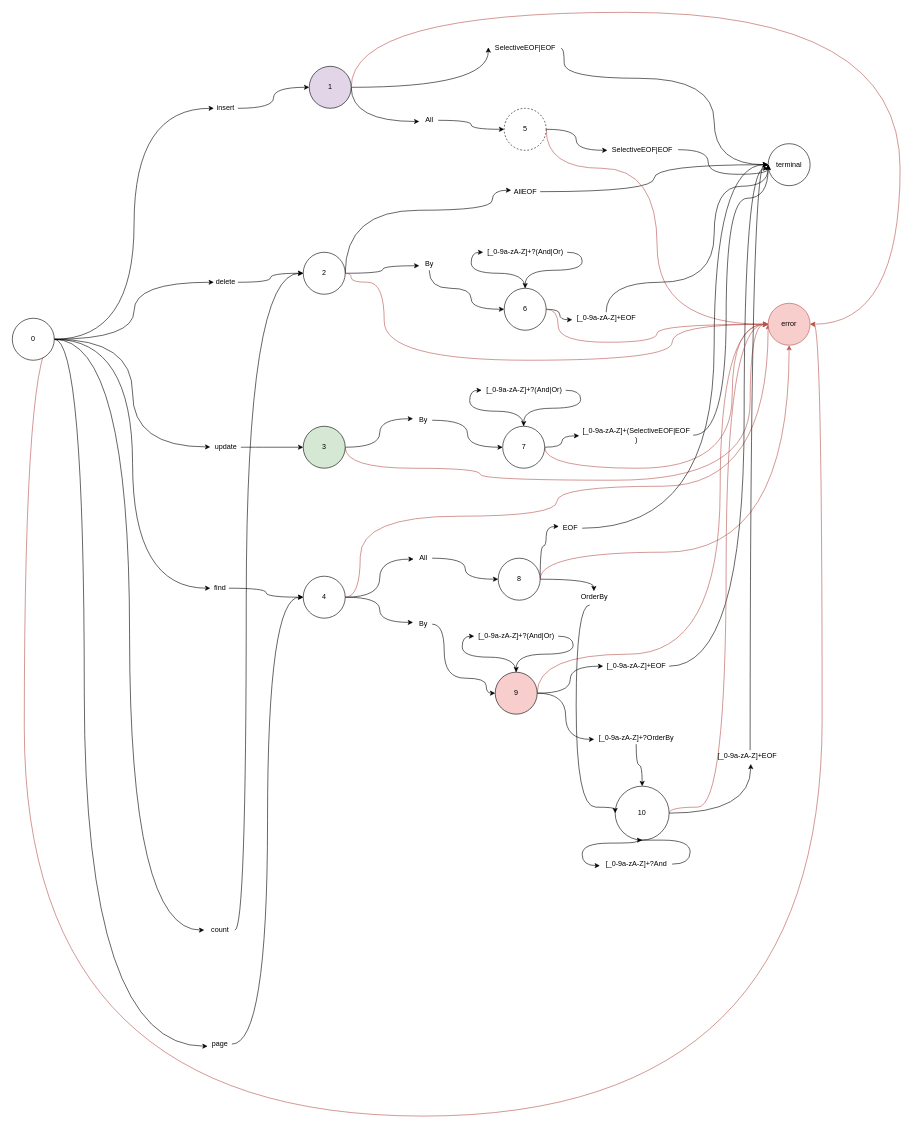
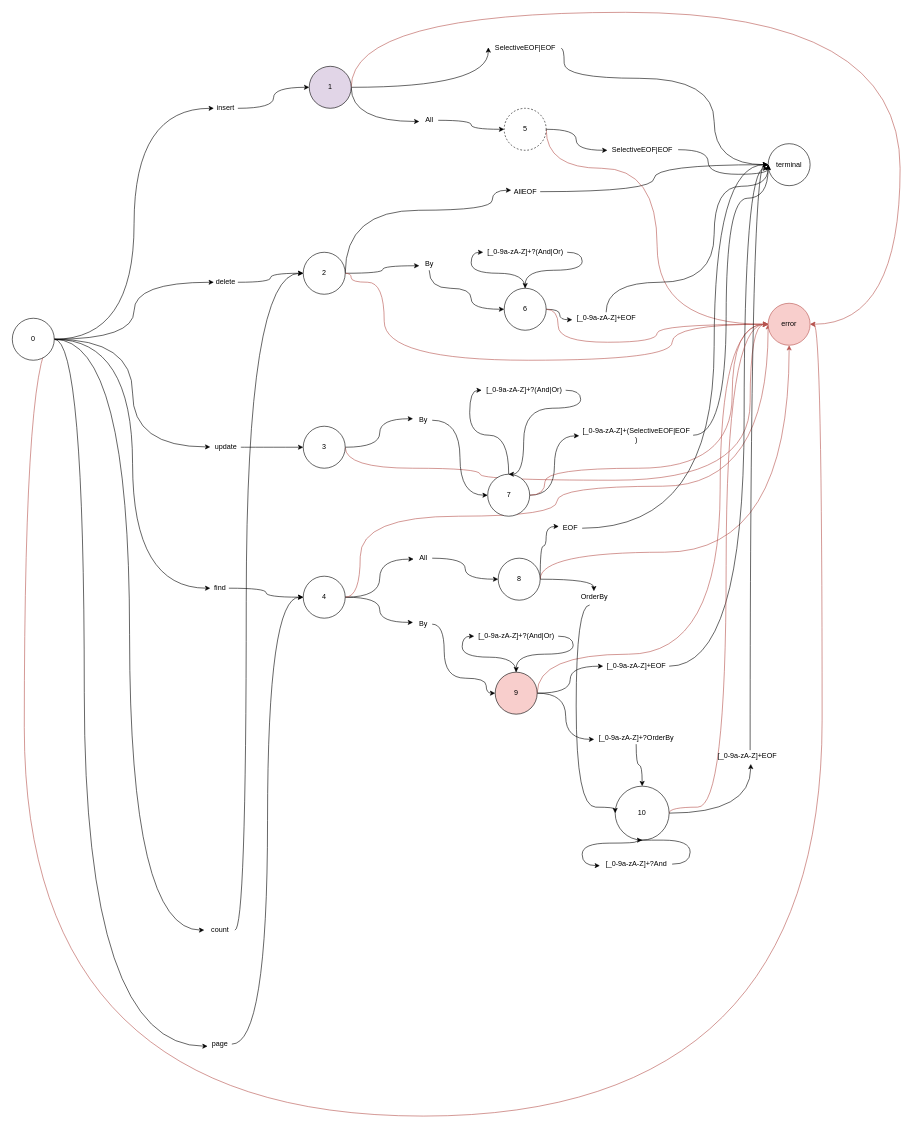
node "3": fillcolor #d5e8d4 -> #ffffff
node "7": moved (524, 447) -> (509, 495)
